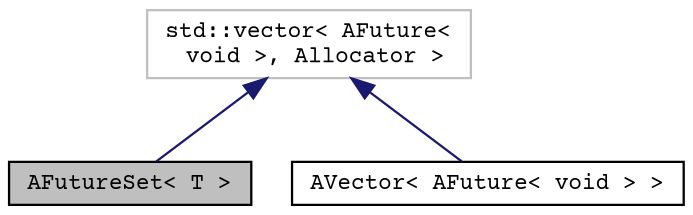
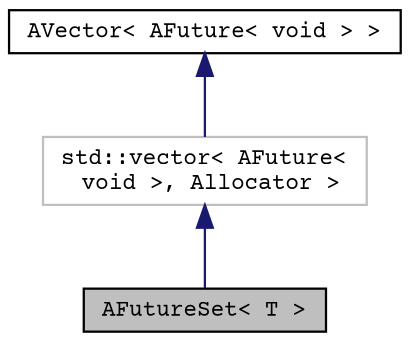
edge "AVector< AFuture< void > >" -> "std::vector< AFuture< void >, Allocator >": reversed
